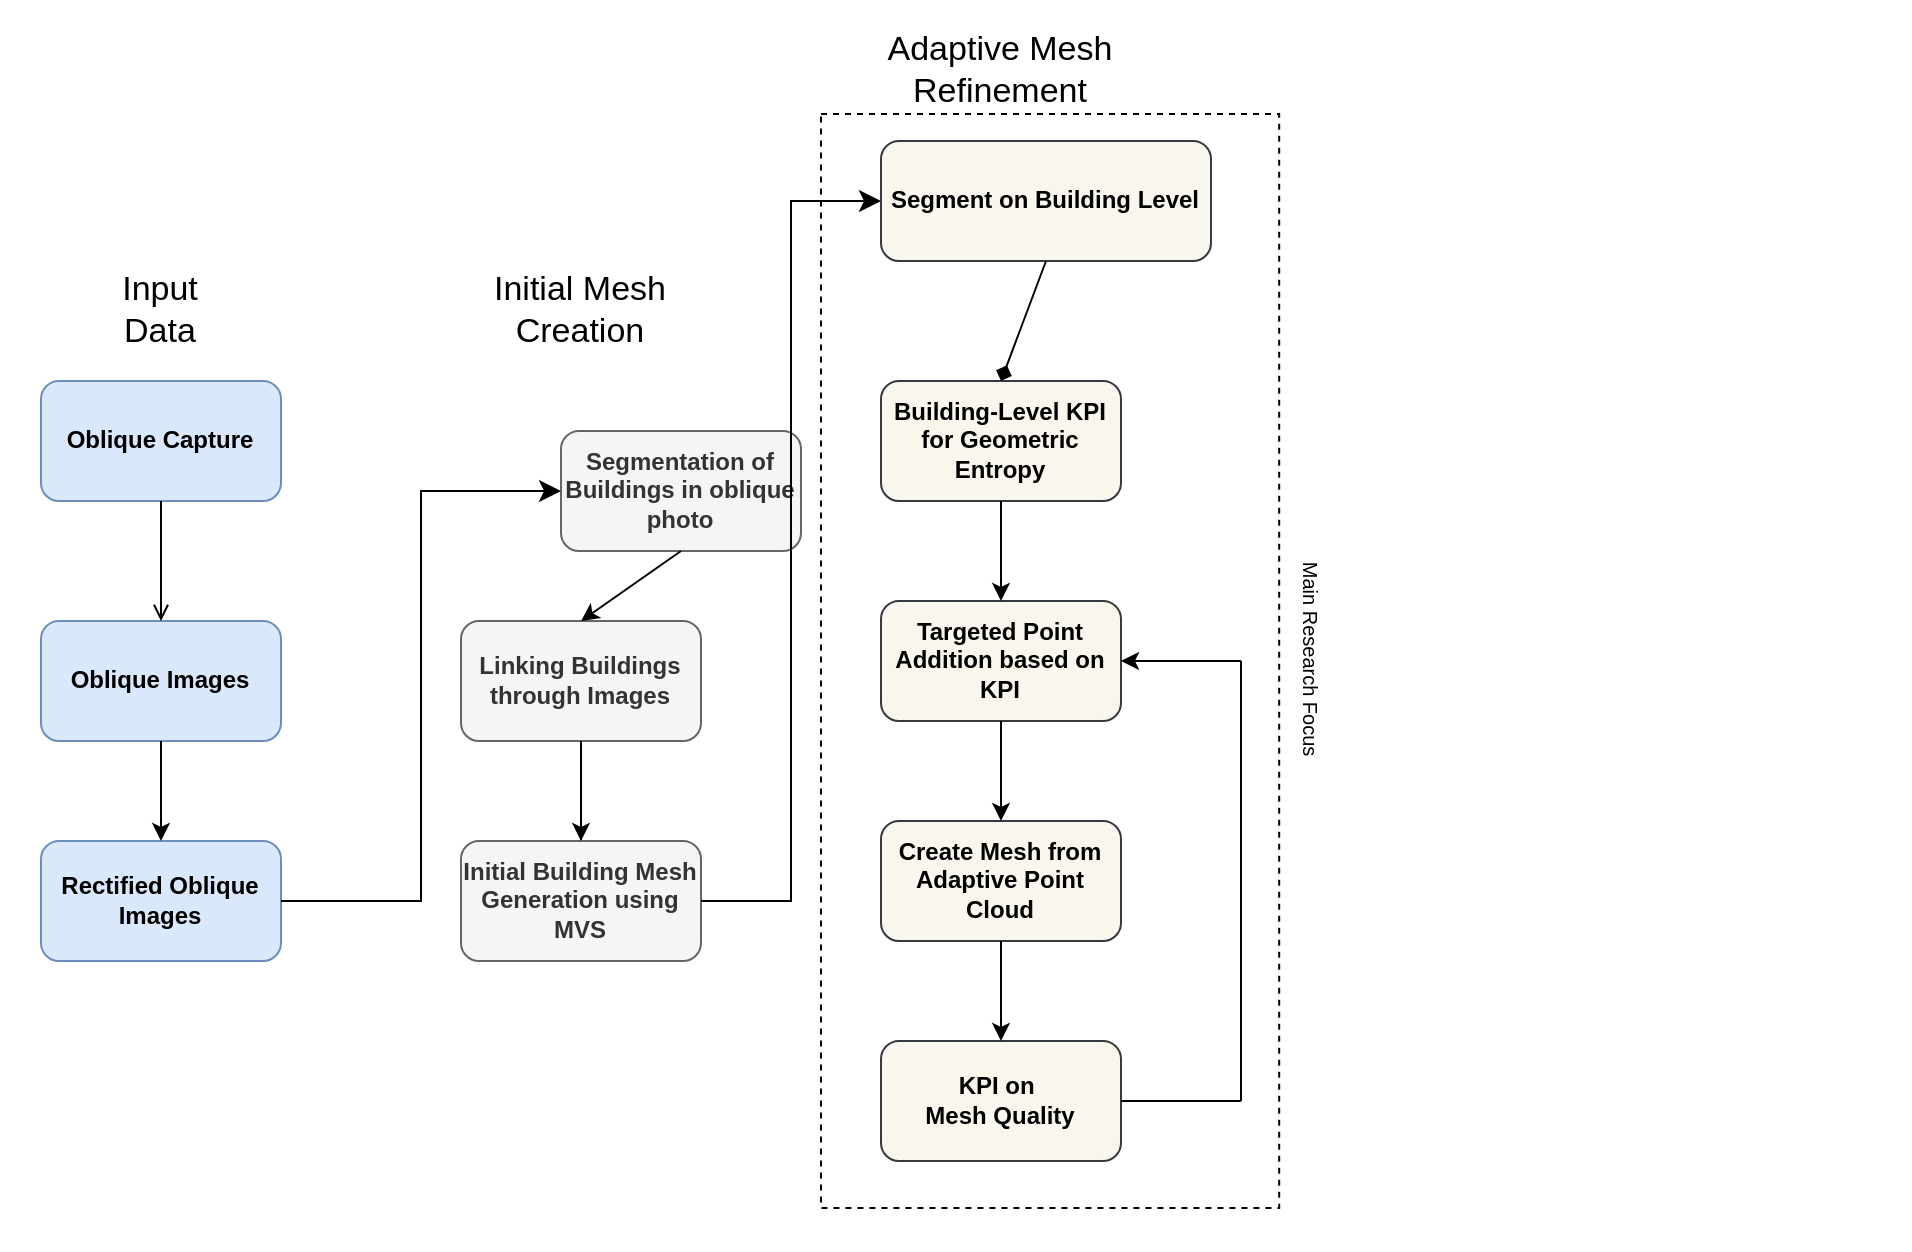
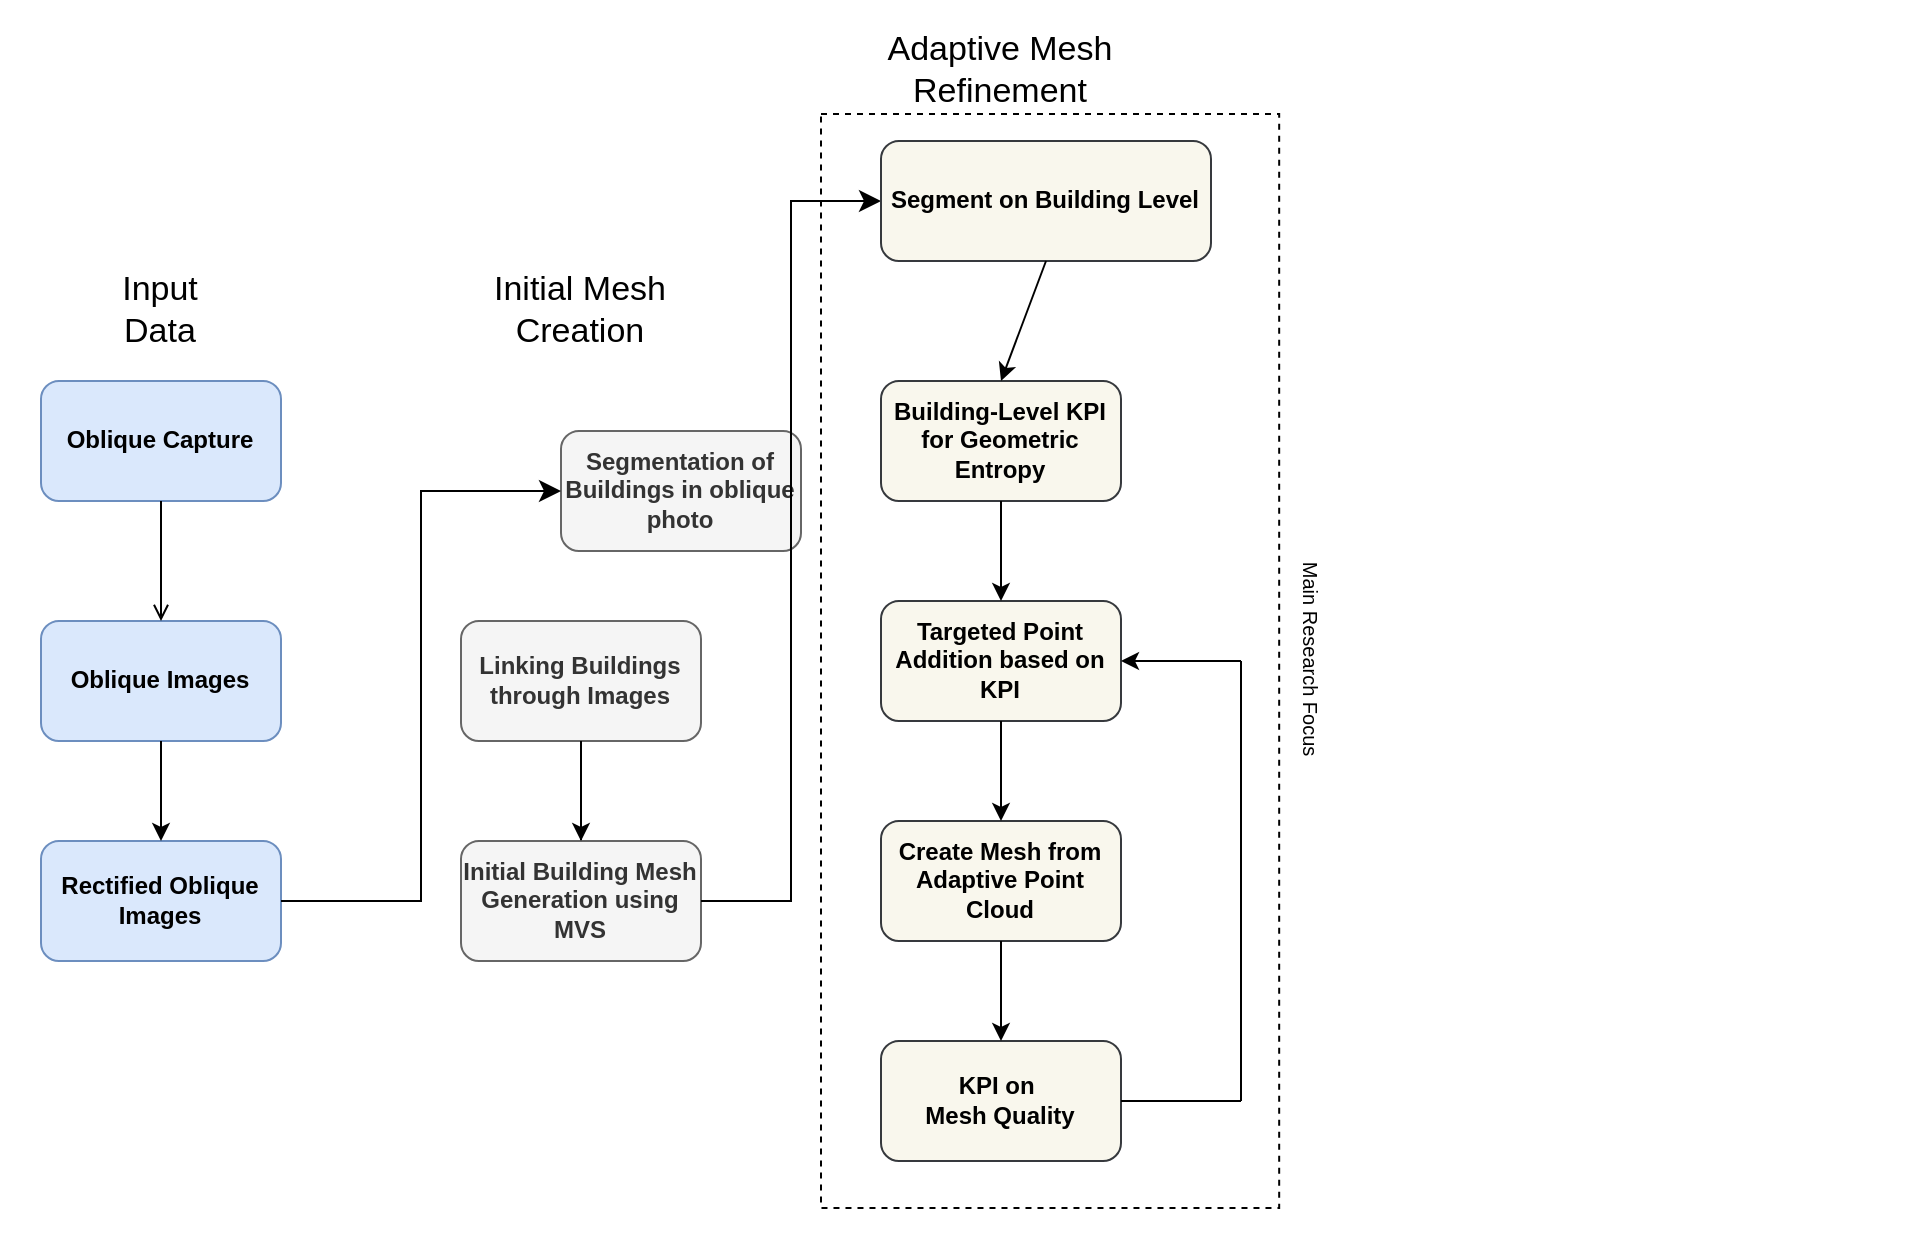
edge "Segment on Building Level" -> "Building-Level KPI for Geometric Entropy": arrowhead diamond -> classic
edge "Segmentation of Buildings in oblique photo" -> "Linking Buildings through Images": removed
